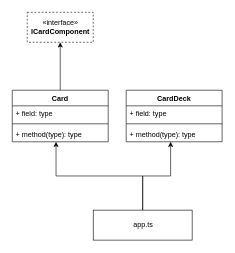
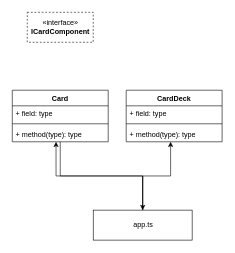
edge "Card" -> "«interface» ICardComponent": now "Card" -> "app.ts"
